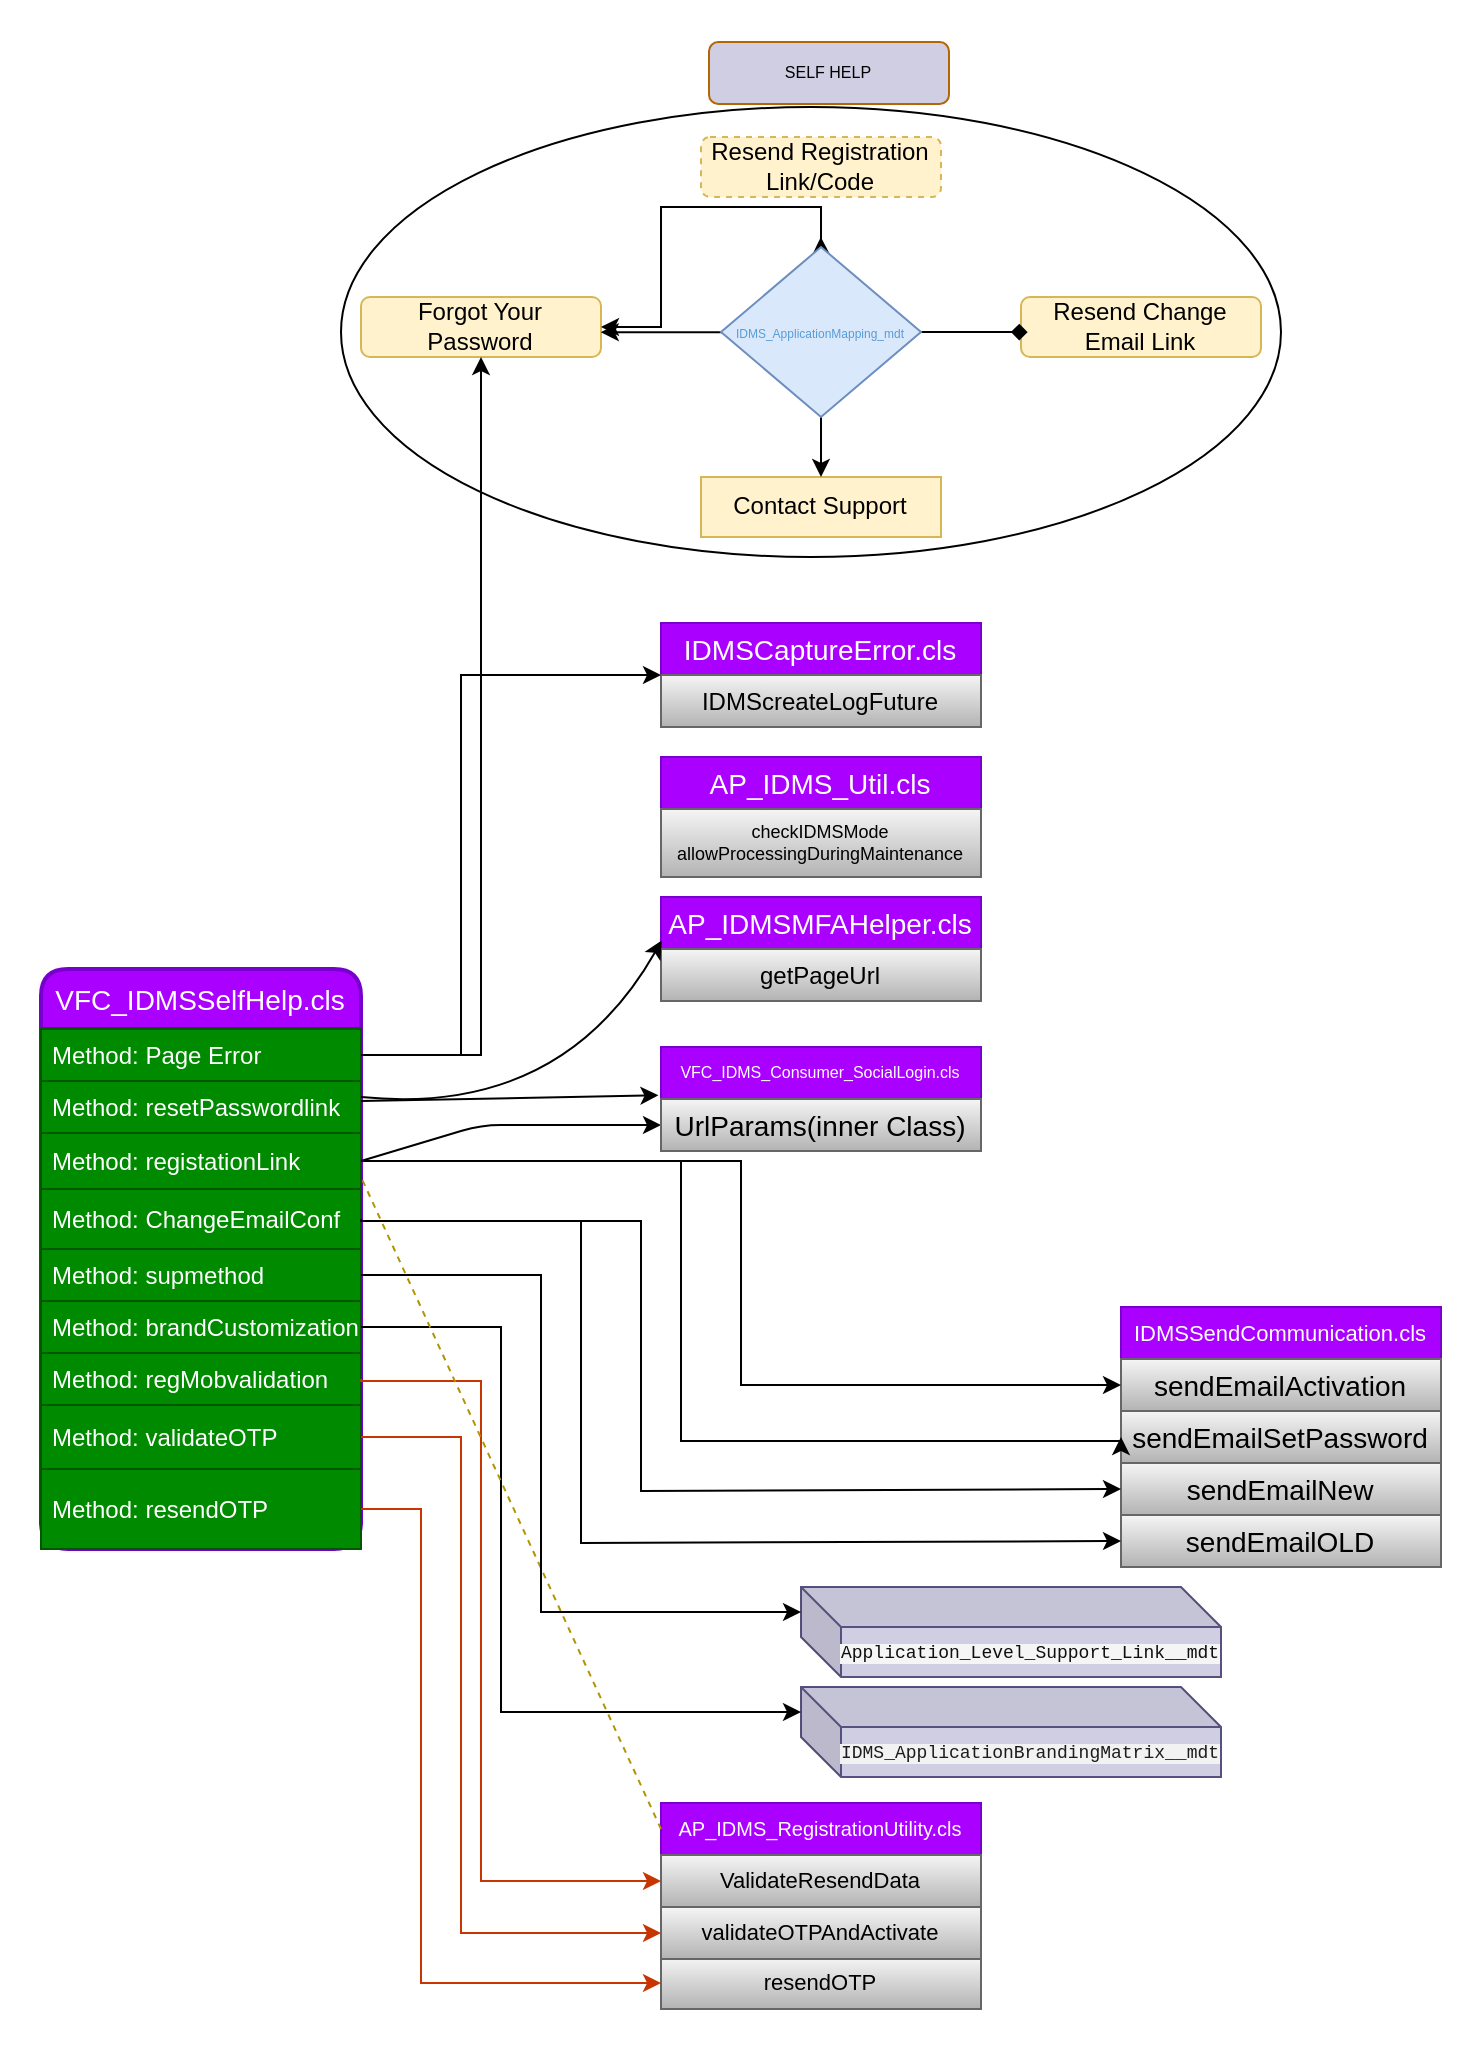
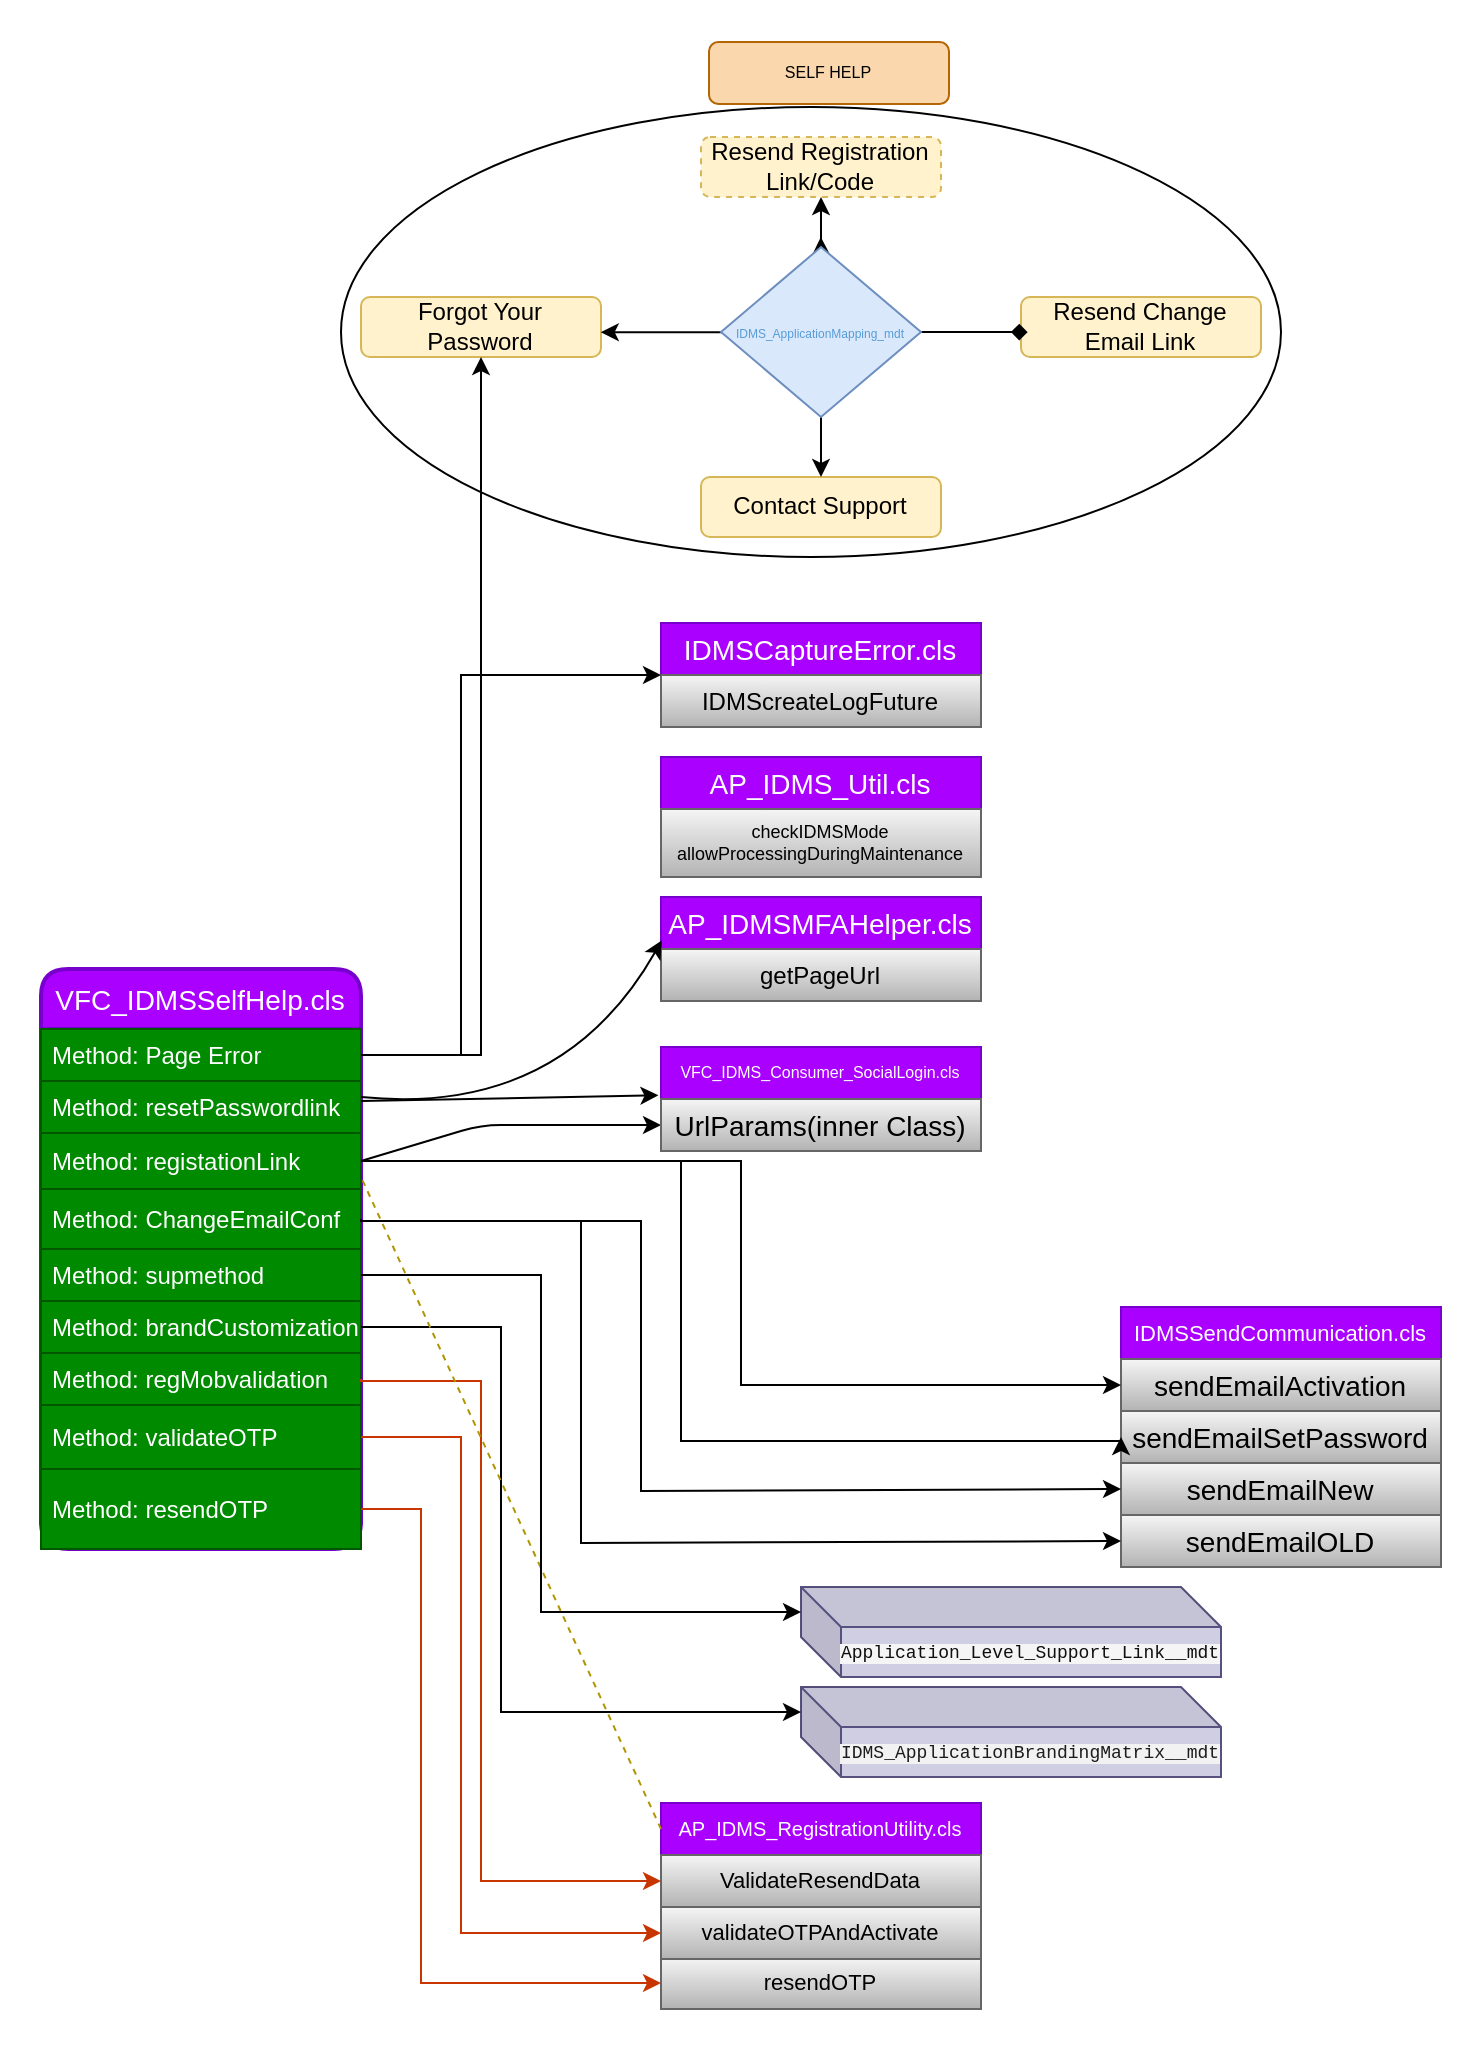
node "SELF HELP": fillcolor #d0cee2 -> #fad7ac
edge "IDMS_ApplicationMapping_mdt" -> "Forgot Your Password": now "IDMS_ApplicationMapping_mdt" -> "Resend Registration Link/Code"
node "Contact Support": shape rectangle -> rounded rectangle
